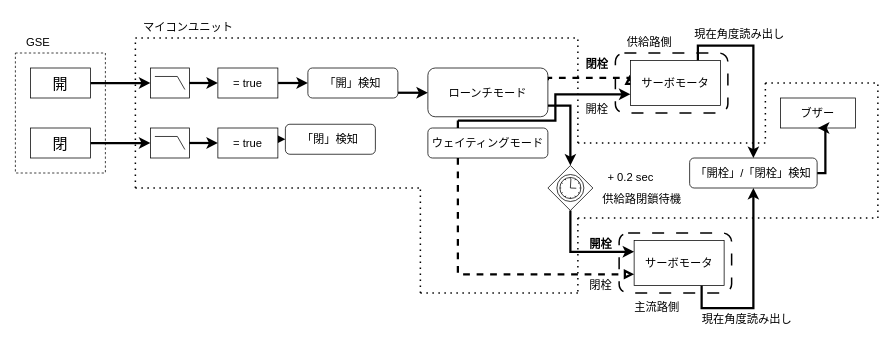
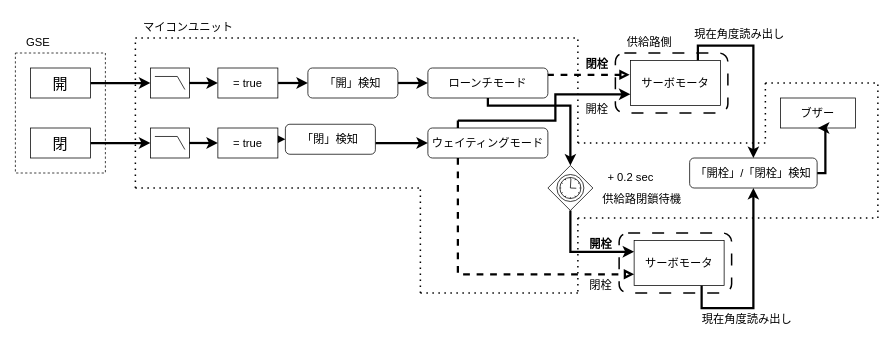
node "ローンチモード": size 120x49 -> 120x30
edge "「閉」検知" -> "ウェイティングモード": added
node "主流路側": removed
